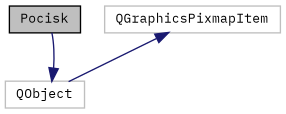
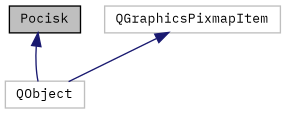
edge "Pocisk" -> "QObject": reversed
